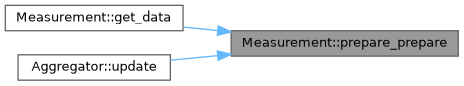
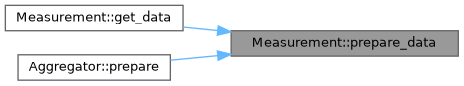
node "Measurement::prepare_prepare": label "Measurement::prepare_prepare" -> "Measurement::prepare_data"
node "Aggregator::update": label "Aggregator::update" -> "Aggregator::prepare"
